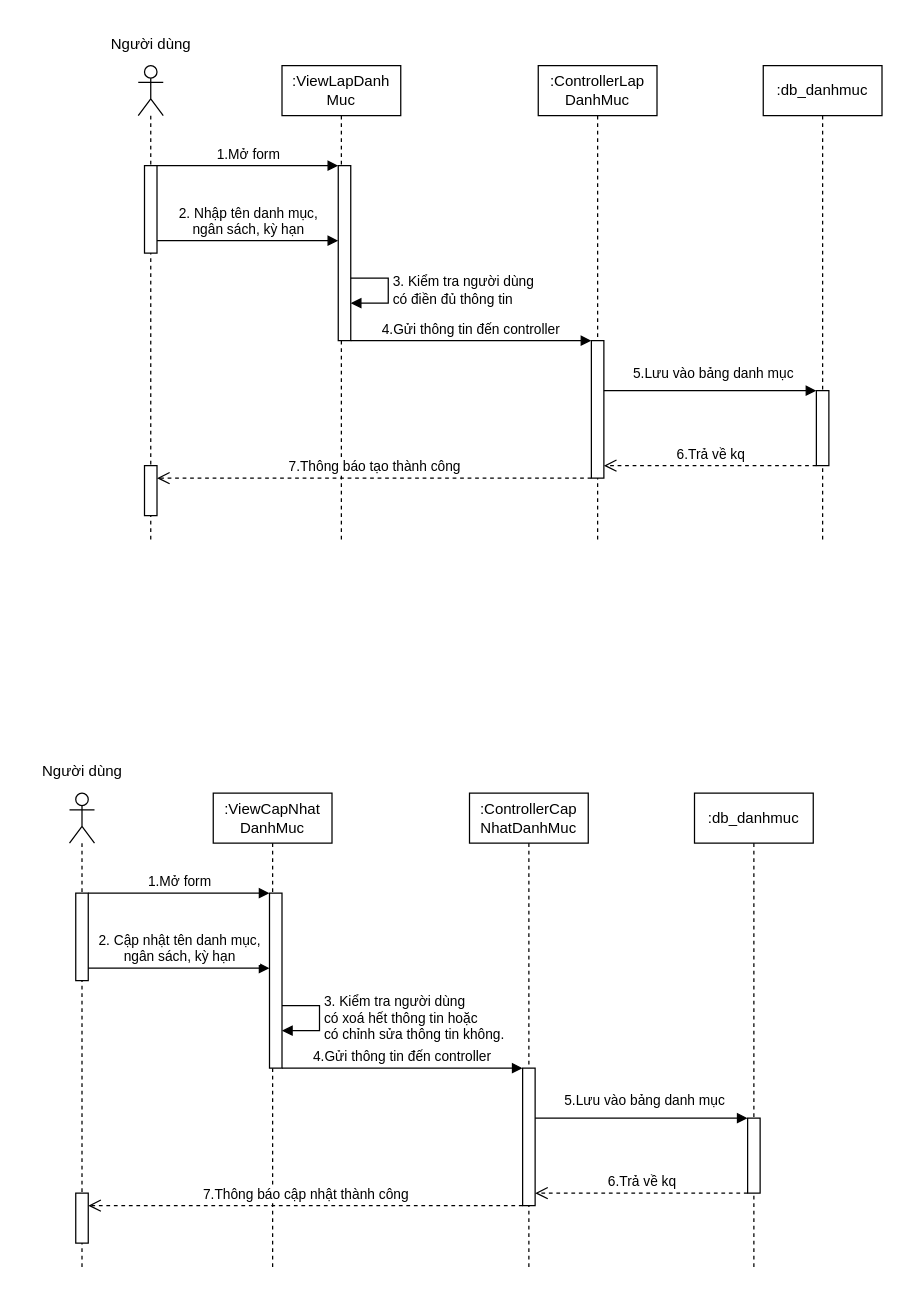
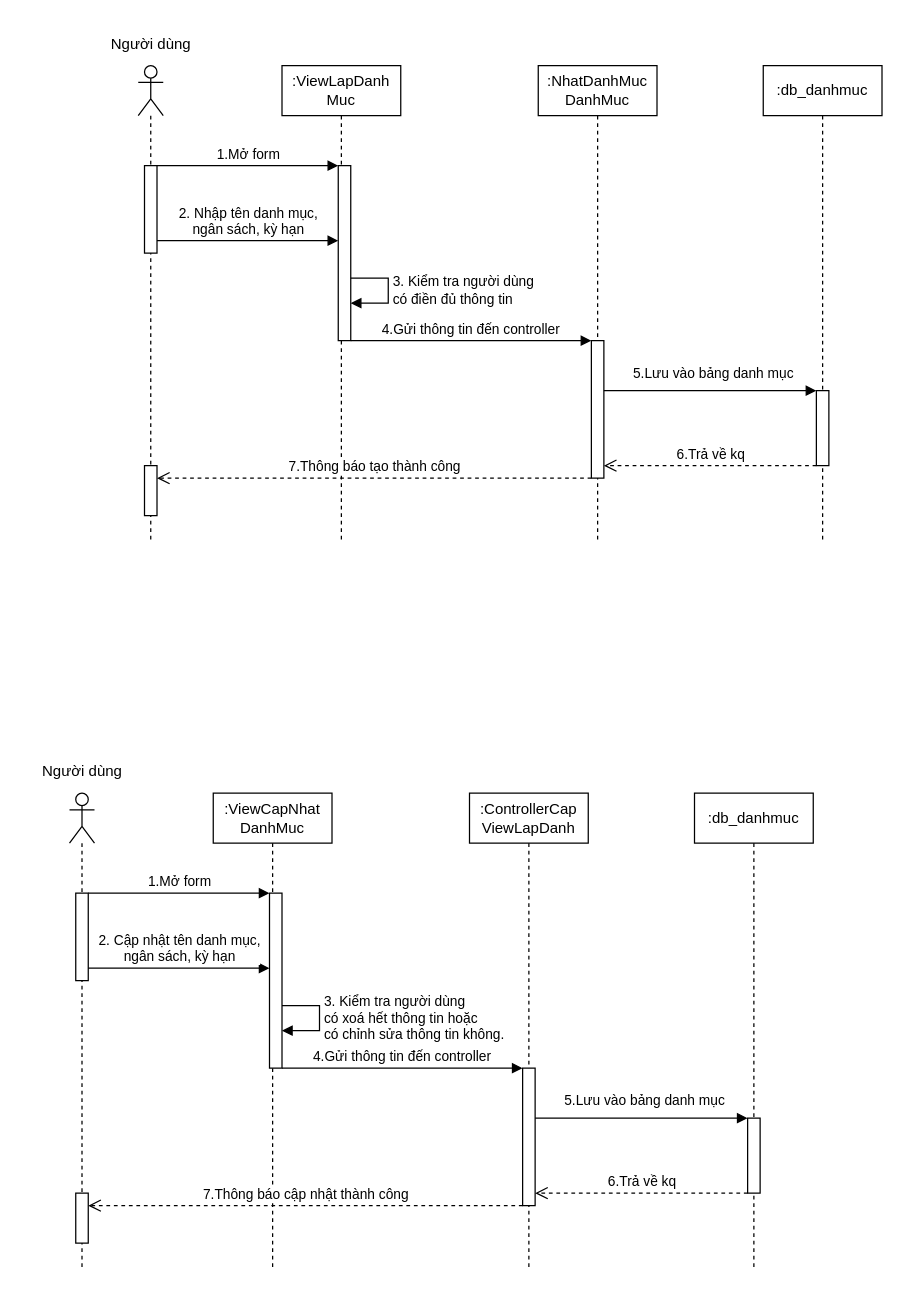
node ":ControllerLap DanhMuc": label ":ControllerLap DanhMuc" -> ":NhatDanhMuc DanhMuc"
node ":ControllerCap NhatDanhMuc": label ":ControllerCap NhatDanhMuc" -> ":ControllerCap ViewLapDanh"
